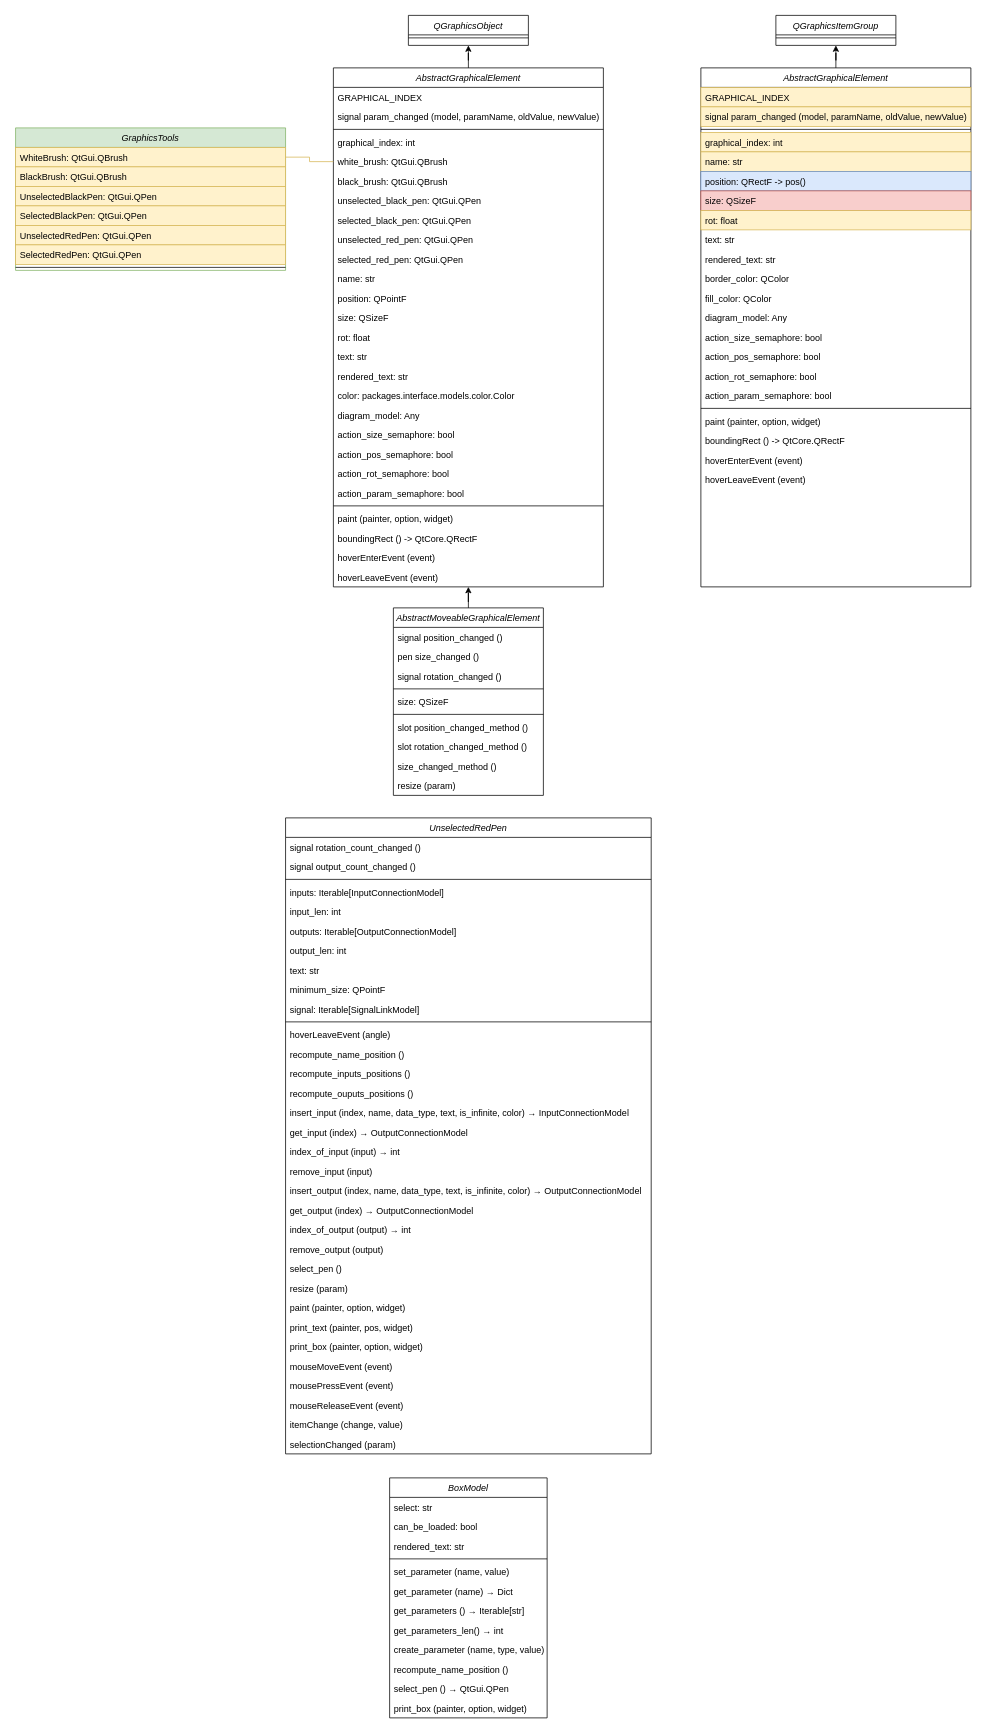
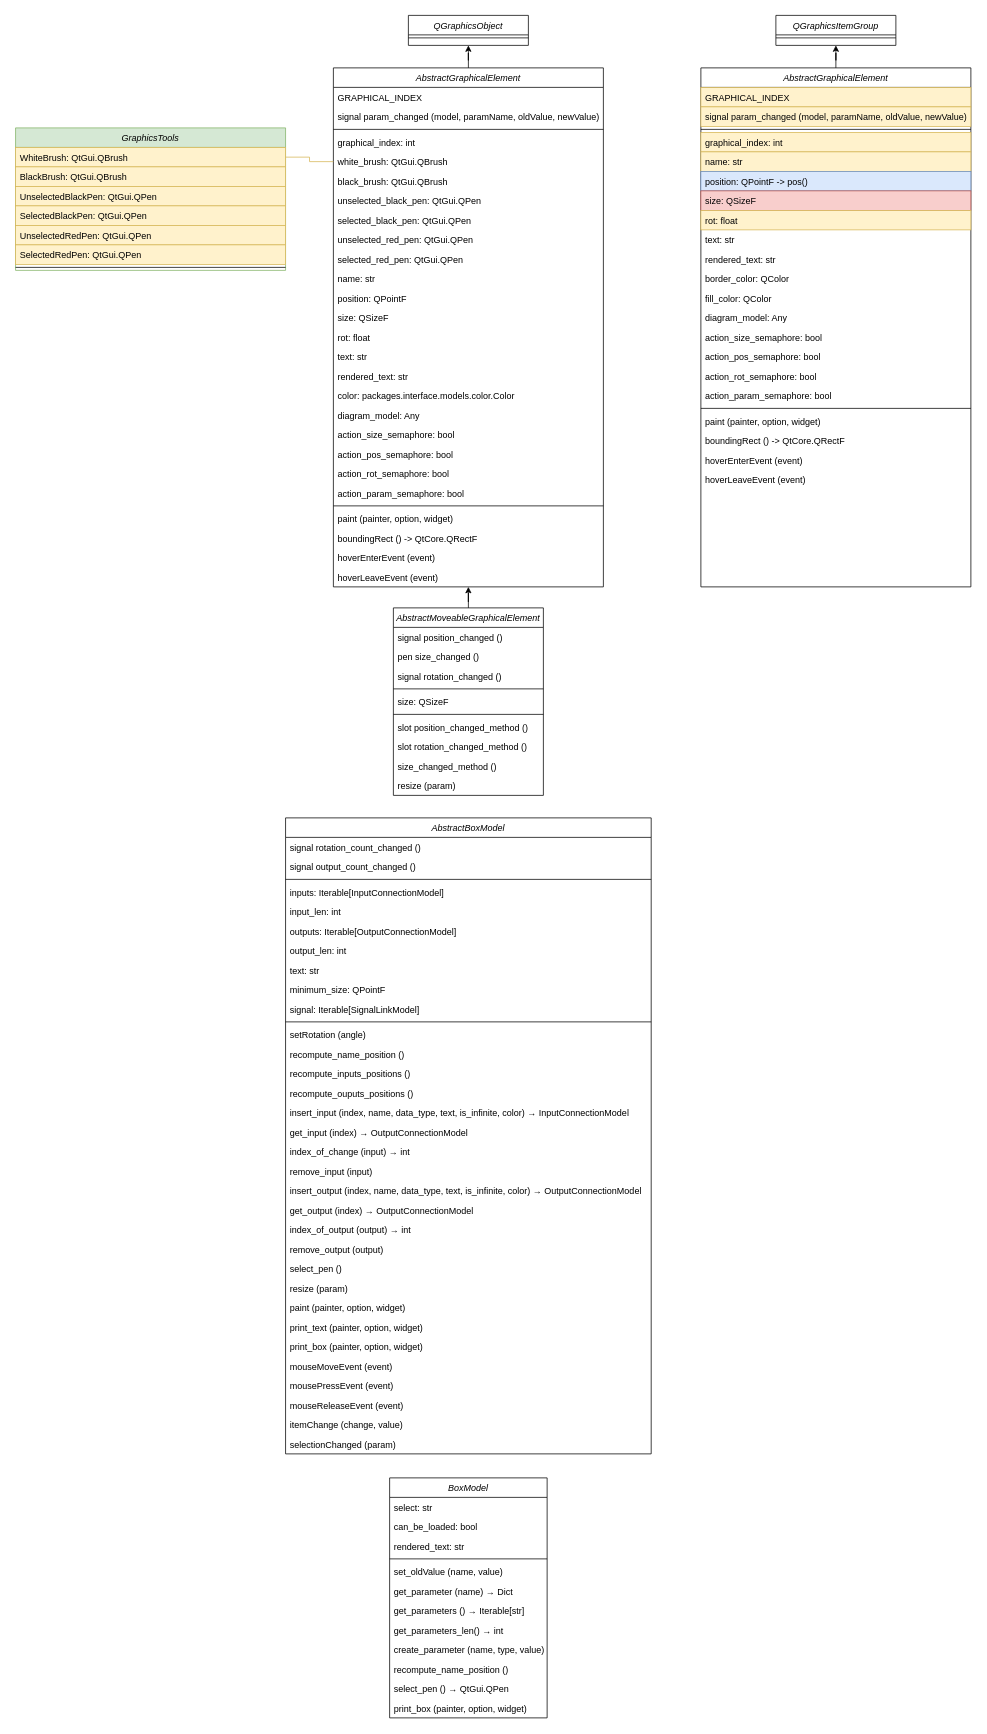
node "position: QRectF -> pos()": label "position: QRectF -> pos()" -> "position: QPointF -> pos()"
node "UnselectedRedPen": label "UnselectedRedPen" -> "AbstractBoxModel"
node "hoverLeaveEvent (angle)": label "hoverLeaveEvent (angle)" -> "setRotation (angle)"
node "index_of_input (input) → int": label "index_of_input (input) → int" -> "index_of_change (input) → int"
node "print_text (painter, pos, widget)": label "print_text (painter, pos, widget)" -> "print_text (painter, option, widget)"
node "set_parameter (name, value)": label "set_parameter (name, value)" -> "set_oldValue (name, value)"
